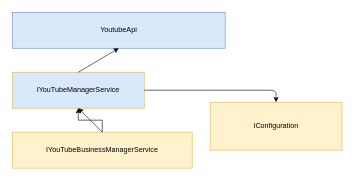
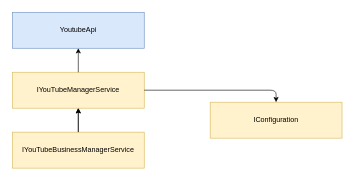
node "YoutubeApi": size 213x36 -> 132x36
node "IYouTubeManagerService": fillcolor #dae8fc -> #fff2cc
node "IConfiguration": size 132x48 -> 132x36
node "IYouTubeBusinessManagerService": size 180x36 -> 132x36
